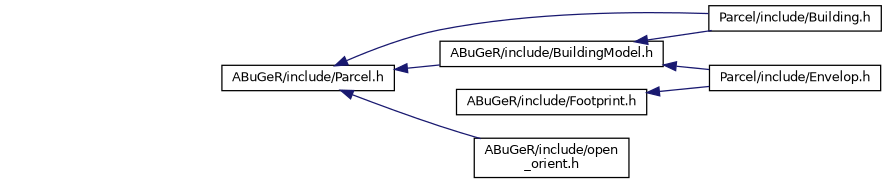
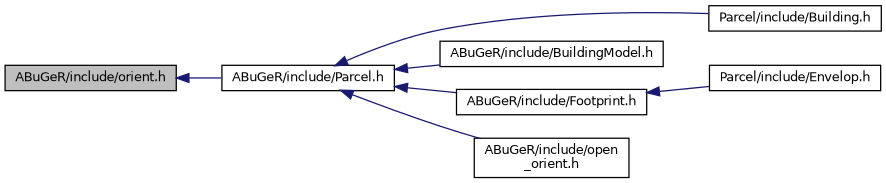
edge "Parcel/include/Building.h" -> "ABuGeR/include/BuildingModel.h": removed
edge "Parcel/include/Envelop.h" -> "ABuGeR/include/BuildingModel.h": removed
node "ABuGeR/include/orient.h": added
edge "ABuGeR/include/Footprint.h" -> "ABuGeR/include/Parcel.h": added
